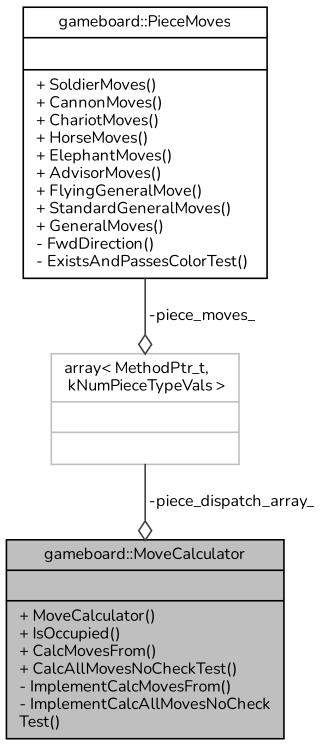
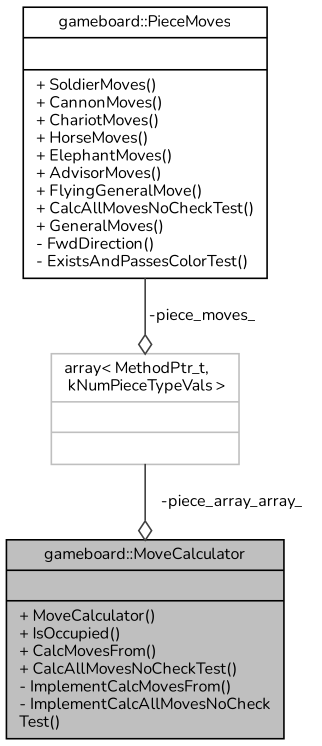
node "gameboard::PieceMoves": text "+ StandardGeneralMoves()" -> "+ CalcAllMovesNoCheckTest()"
edge "array< MethodPtr_t," -> "gameboard::MoveCalculator": label " -piece_dispatch_array_" -> " -piece_array_array_"
